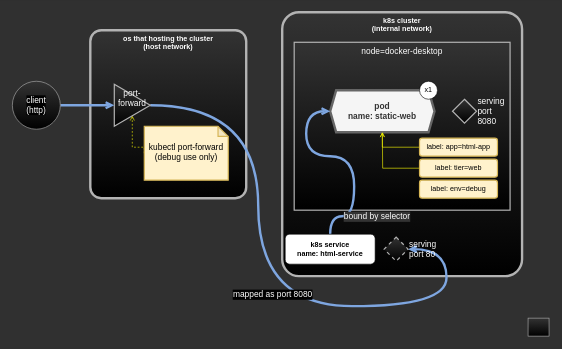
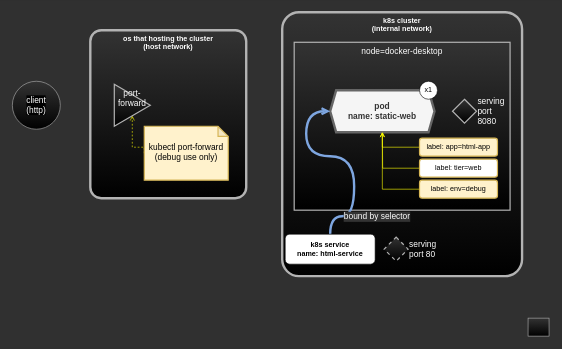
edge "client (http)" -> "port-forward": removed
node "label: tier=web": fillcolor #fff2cc -> #ffffff
edge "label: env=debug" -> "podname: static-web": added
edge "port-forward" -> "serving port 80": removed, label "mapped as port 8080"
